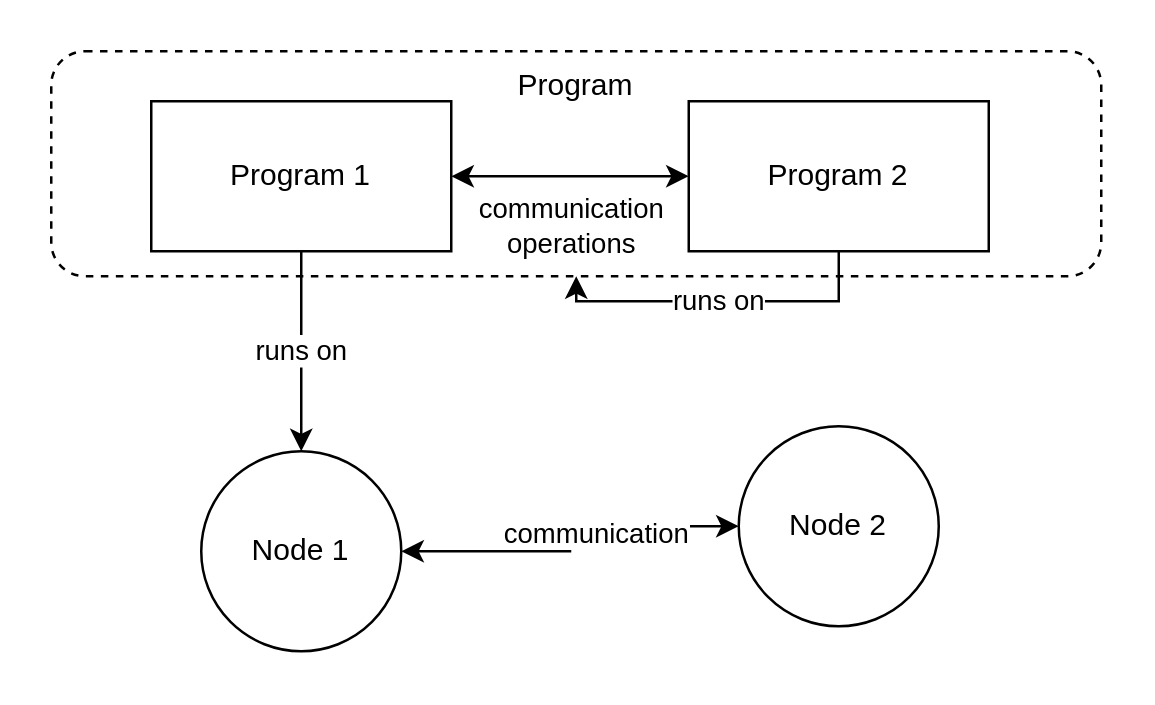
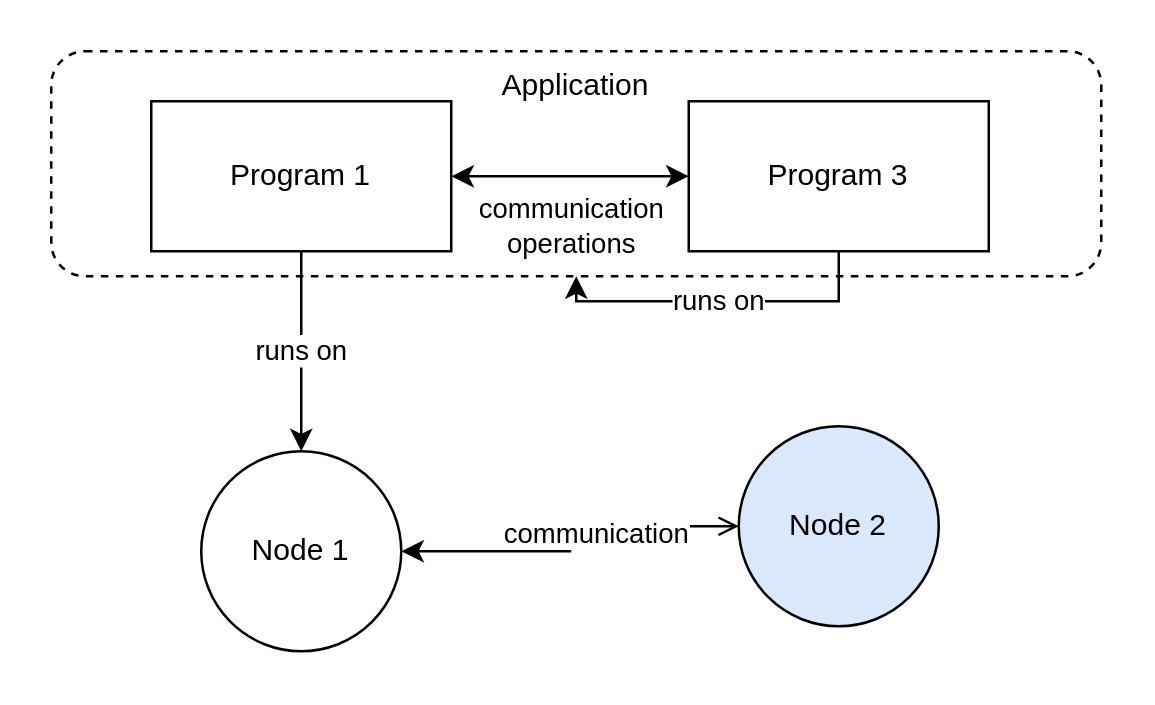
node "Program": label "Program" -> "Application"
node "Program 2": label "Program 2" -> "Program 3"
edge "Node 2" -- "Node 1": arrowhead classic -> open
node "Node 2": fillcolor #ffffff -> #dae8fc
